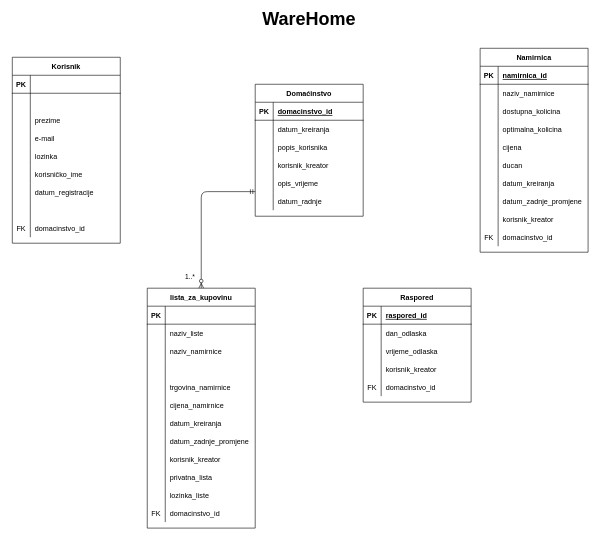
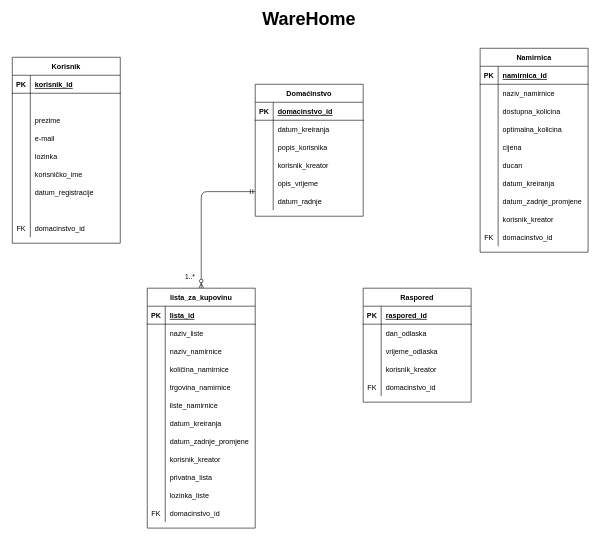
node "korisnik_id": added
node "lista_id": added
node "količina_namirnice": added
node "cijena_namirnice": label "cijena_namirnice" -> "liste_namirnice"
